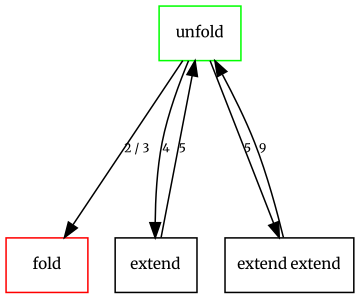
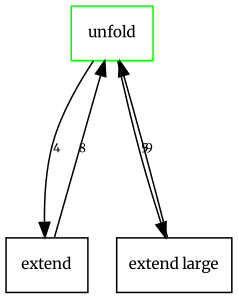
edge "extend" -> "unfold": label "5" -> "8"
node "fold": removed
node "extend extend": label "extend extend" -> "extend large"
